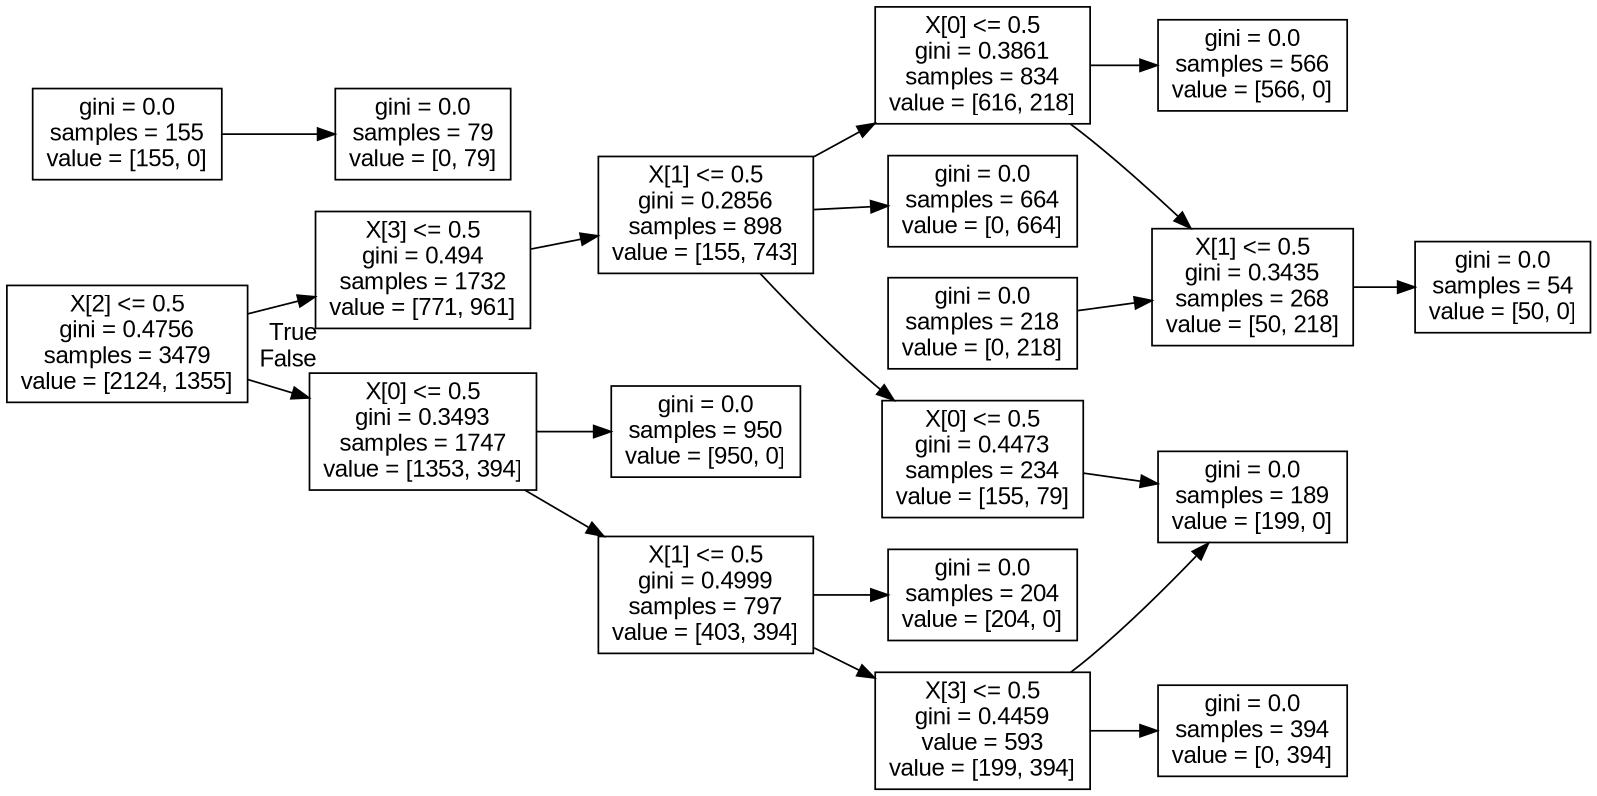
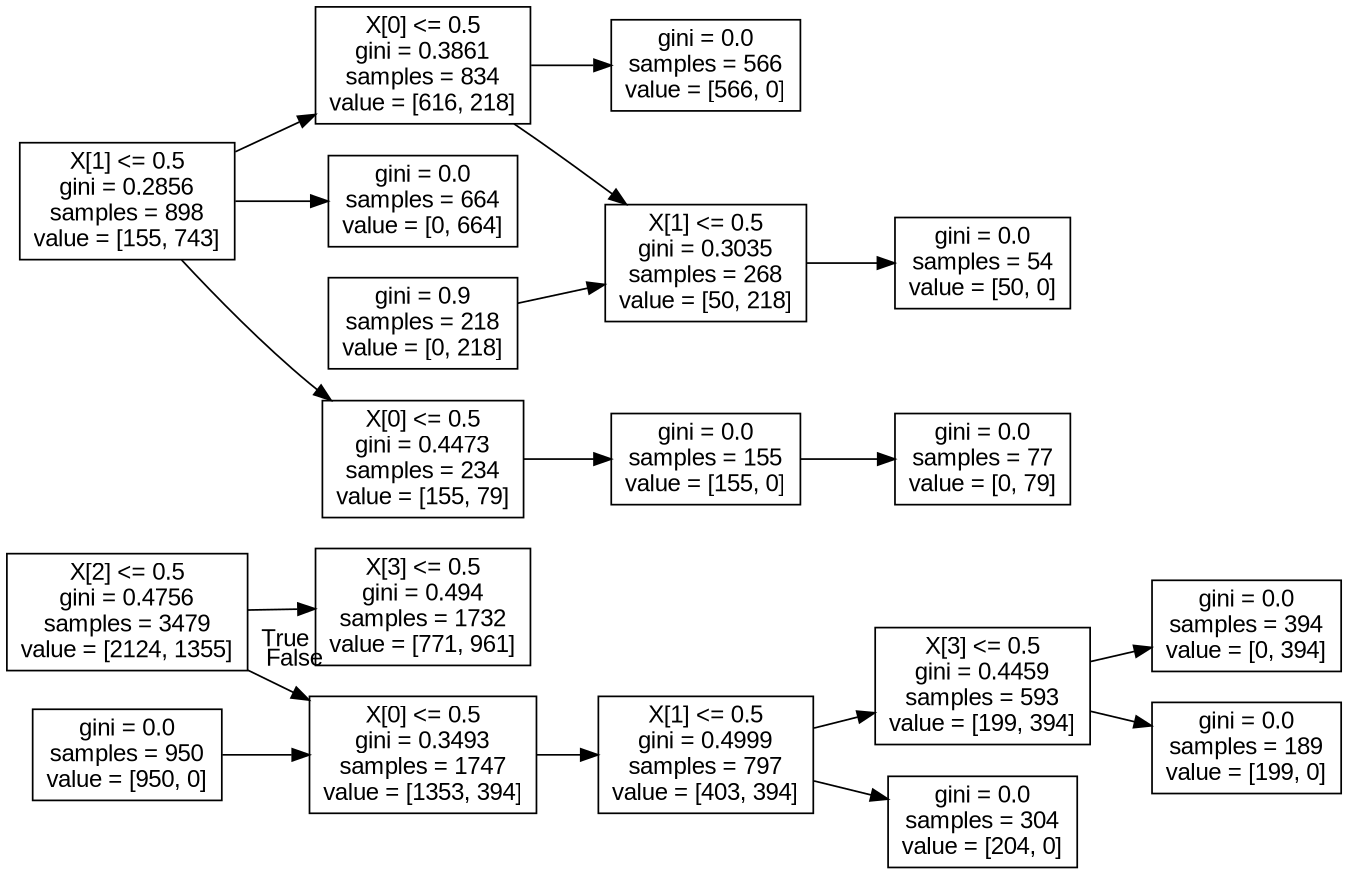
node "gini = 0.0 samples = 79 value = [0, 79]": label "gini = 0.0 samples = 79 value = [0, 79]" -> "gini = 0.0 samples = 77 value = [0, 79]"
edge "X[3] <= 0.5 gini = 0.494 samples = 1732 value = [771, 961]" -> "X[1] <= 0.5 gini = 0.2856 samples = 898 value = [155, 743]": removed
node "X[1] <= 0.5 gini = 0.3435 samples = 268 value = [50, 218]": label "X[1] <= 0.5 gini = 0.3435 samples = 268 value = [50, 218]" -> "X[1] <= 0.5 gini = 0.3035 samples = 268 value = [50, 218]"
node "gini = 0.0 samples = 218 value = [0, 218]": label "gini = 0.0 samples = 218 value = [0, 218]" -> "gini = 0.9 samples = 218 value = [0, 218]"
edge "X[0] <= 0.5 gini = 0.3493 samples = 1747 value = [1353, 394]" -> "gini = 0.0 samples = 950 value = [950, 0]": reversed
edge "X[0] <= 0.5 gini = 0.4473 samples = 234 value = [155, 79]" -> "gini = 0.0 samples = 189 value = [199, 0]": now "X[0] <= 0.5 gini = 0.4473 samples = 234 value = [155, 79]" -> "gini = 0.0 samples = 155 value = [155, 0]"
node "gini = 0.0 samples = 204 value = [204, 0]": label "gini = 0.0 samples = 204 value = [204, 0]" -> "gini = 0.0 samples = 304 value = [204, 0]"
node "X[3] <= 0.5 gini = 0.4459 value = 593 value = [199, 394]": label "X[3] <= 0.5 gini = 0.4459 value = 593 value = [199, 394]" -> "X[3] <= 0.5 gini = 0.4459 samples = 593 value = [199, 394]"
